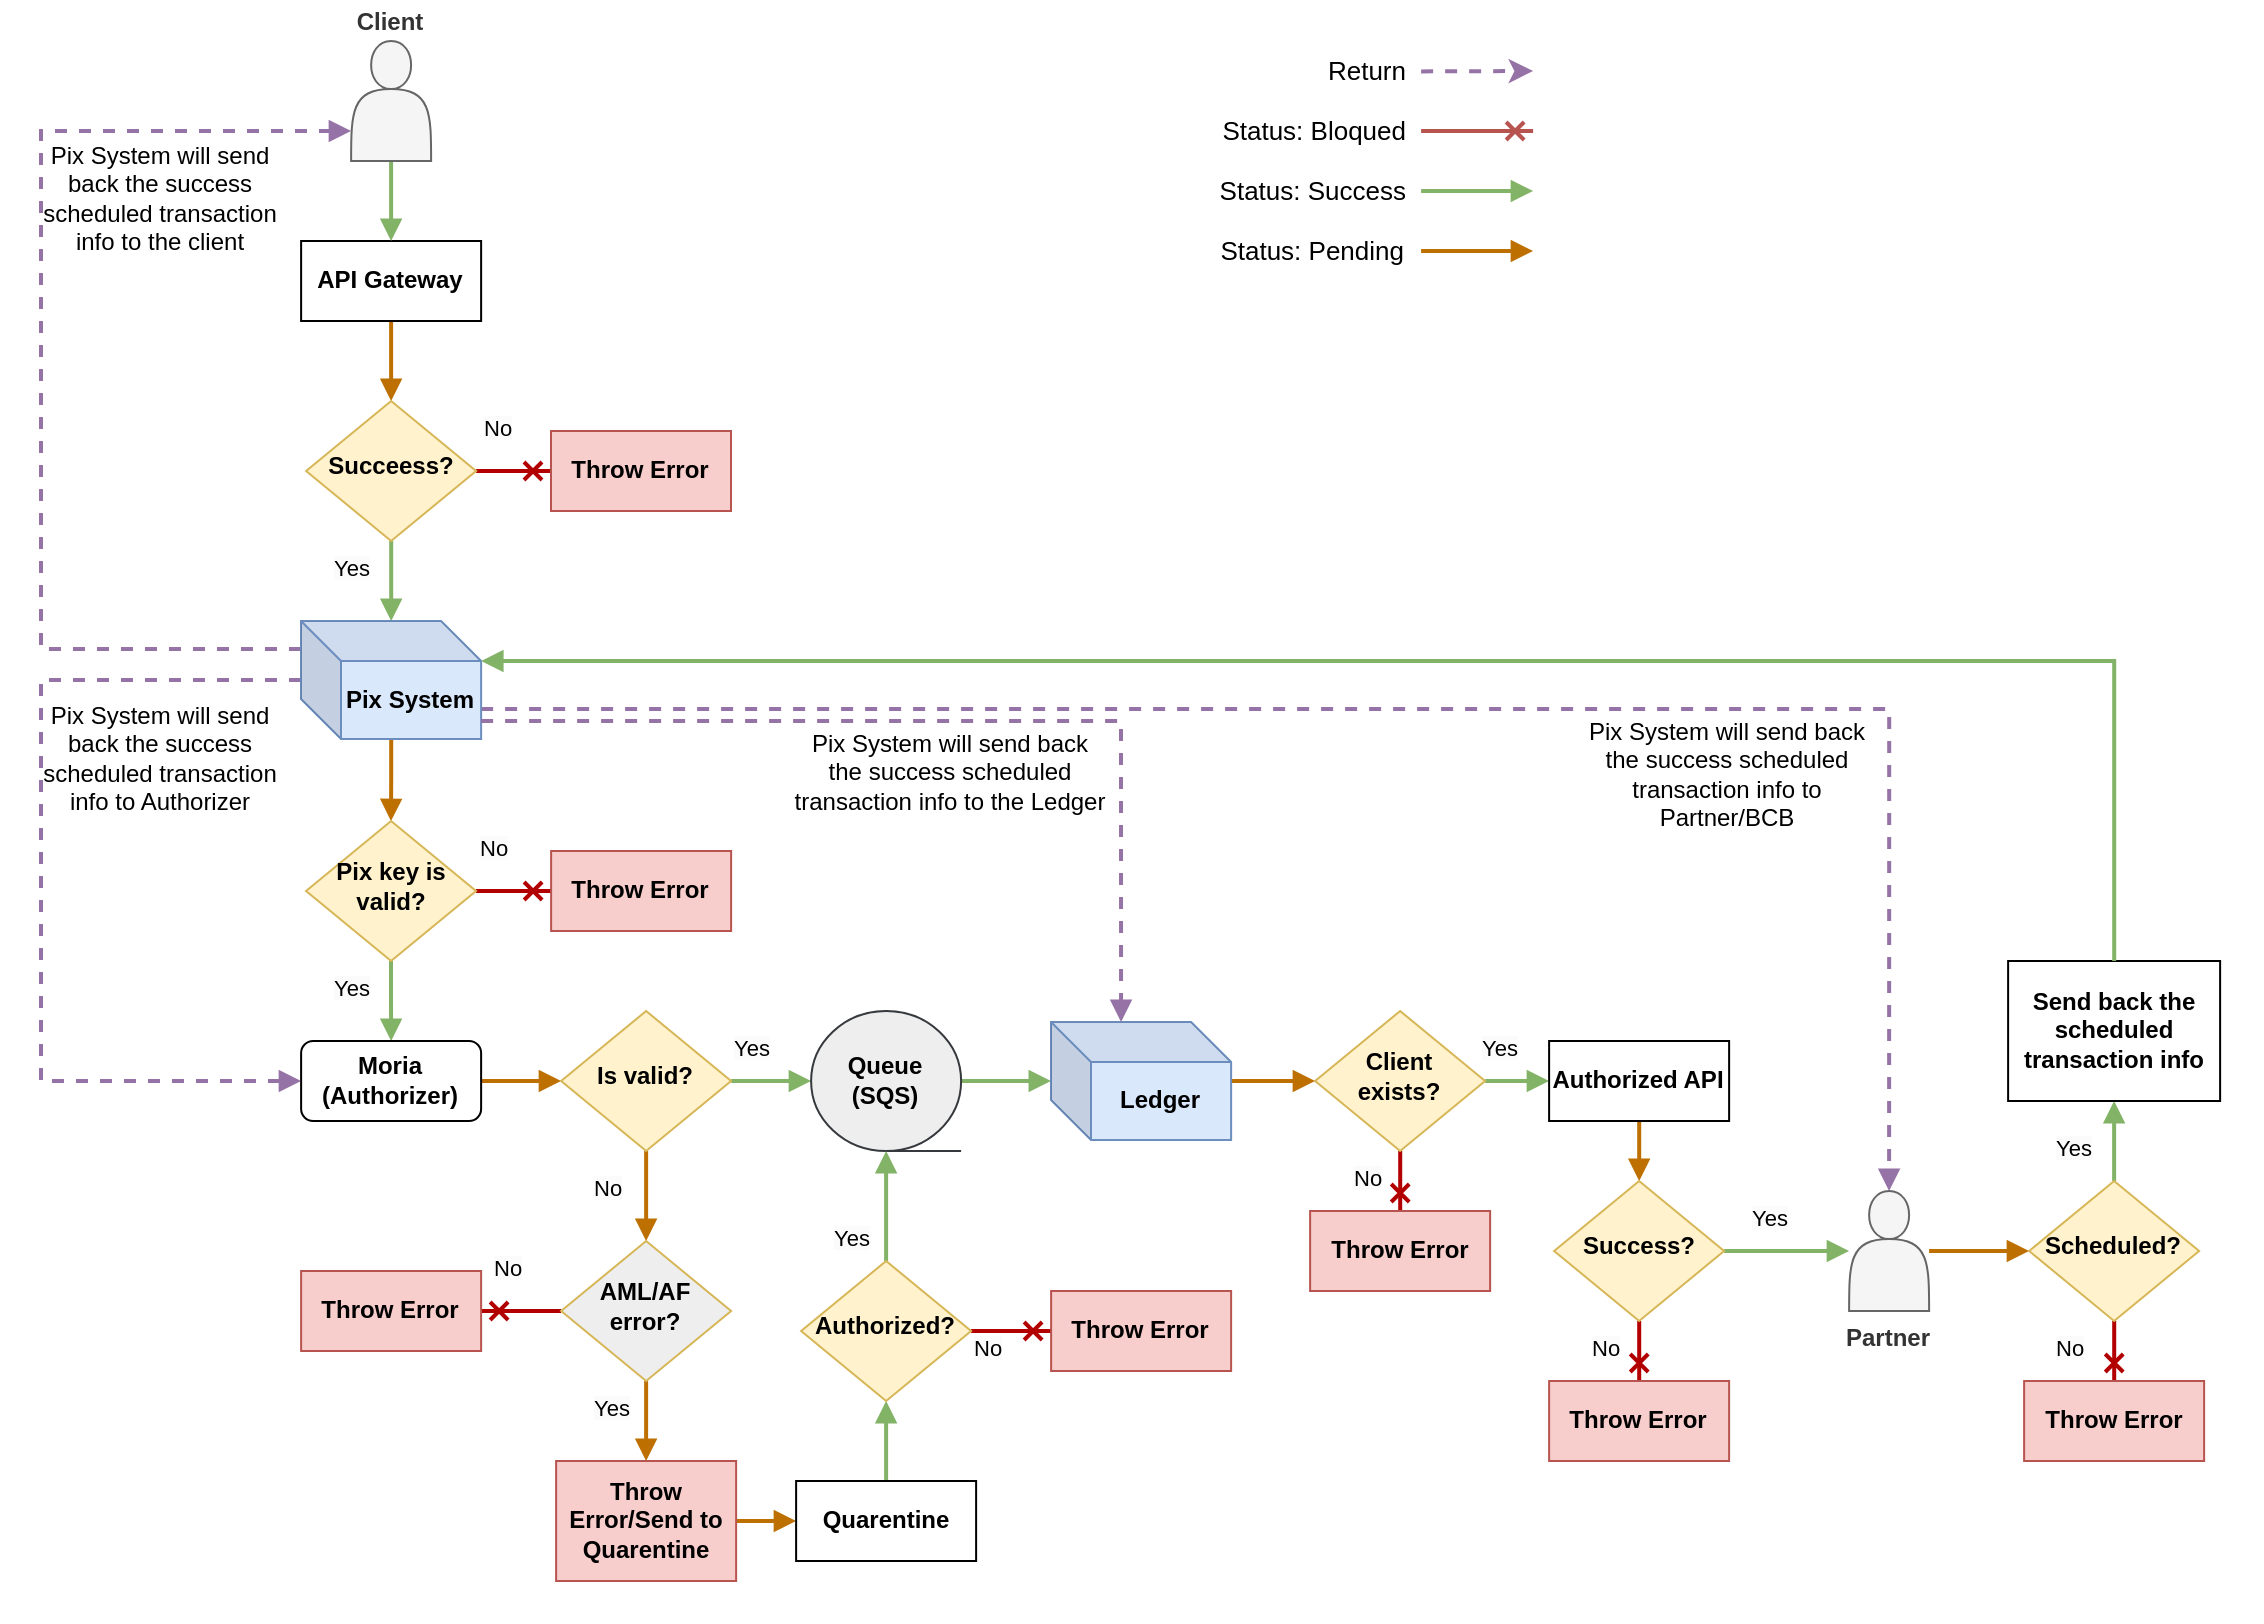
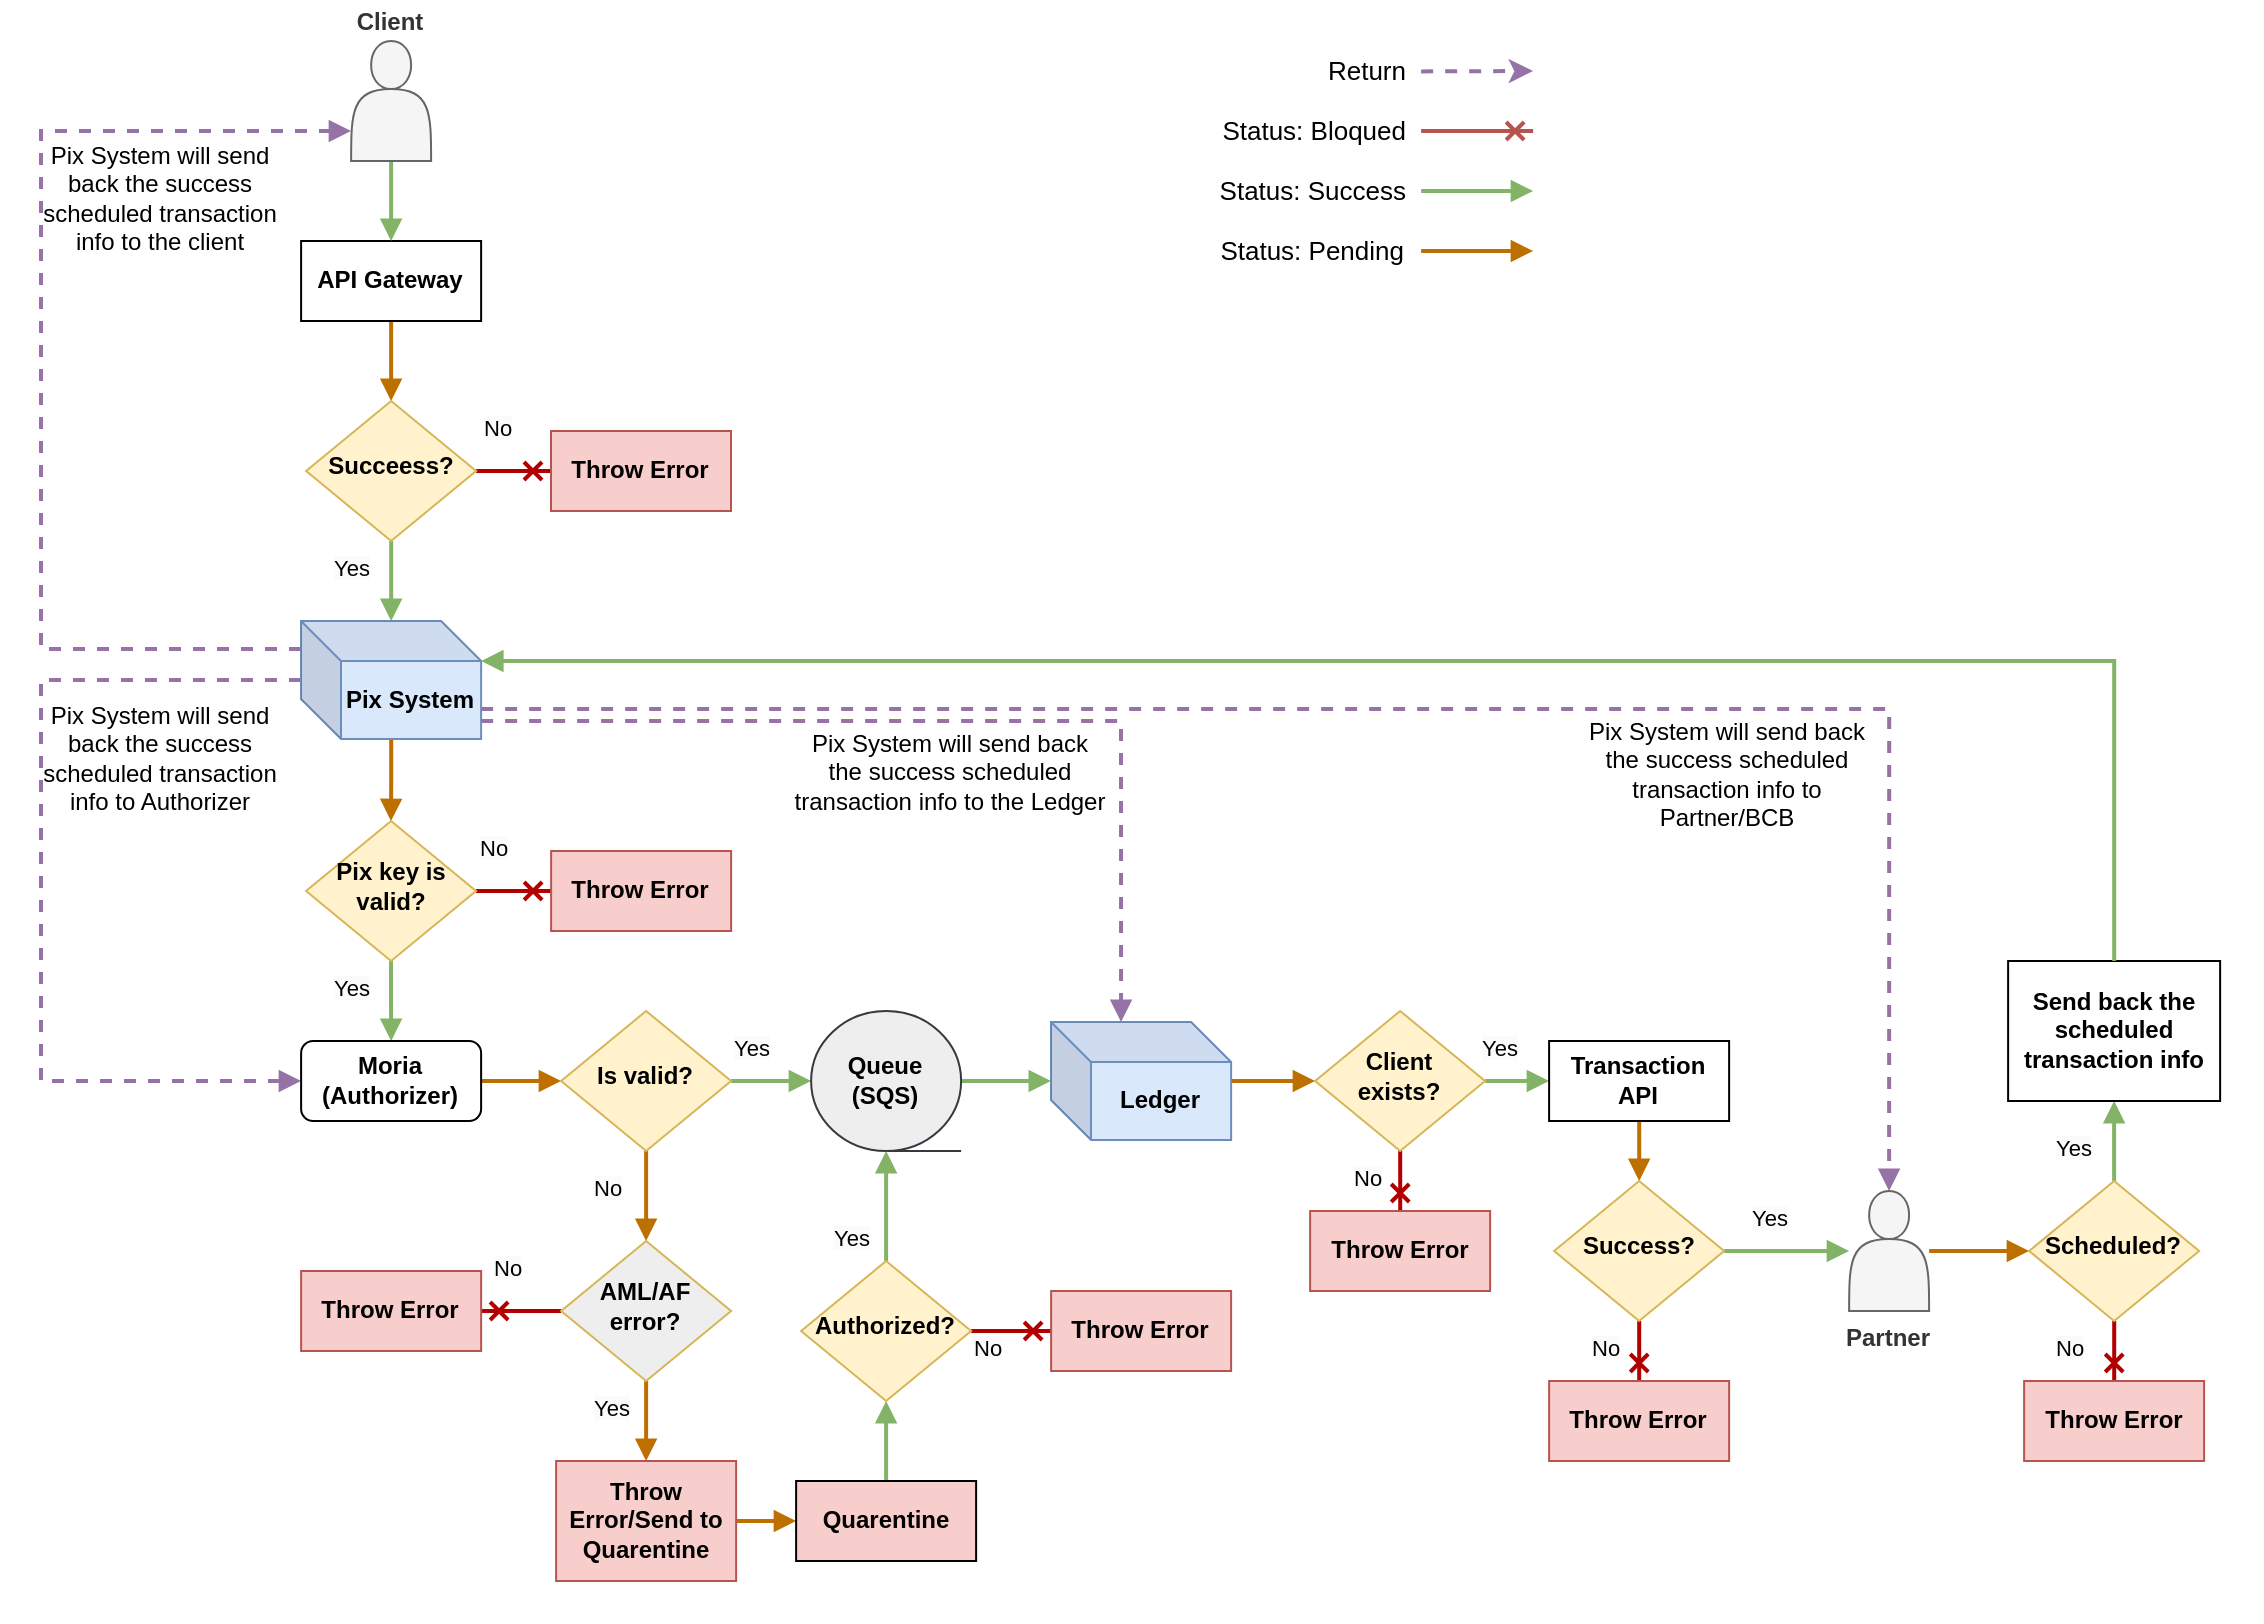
node "Authorized API": label "Authorized API" -> "Transaction API"
node "Quarentine": fillcolor #ffffff -> #f8cecc
